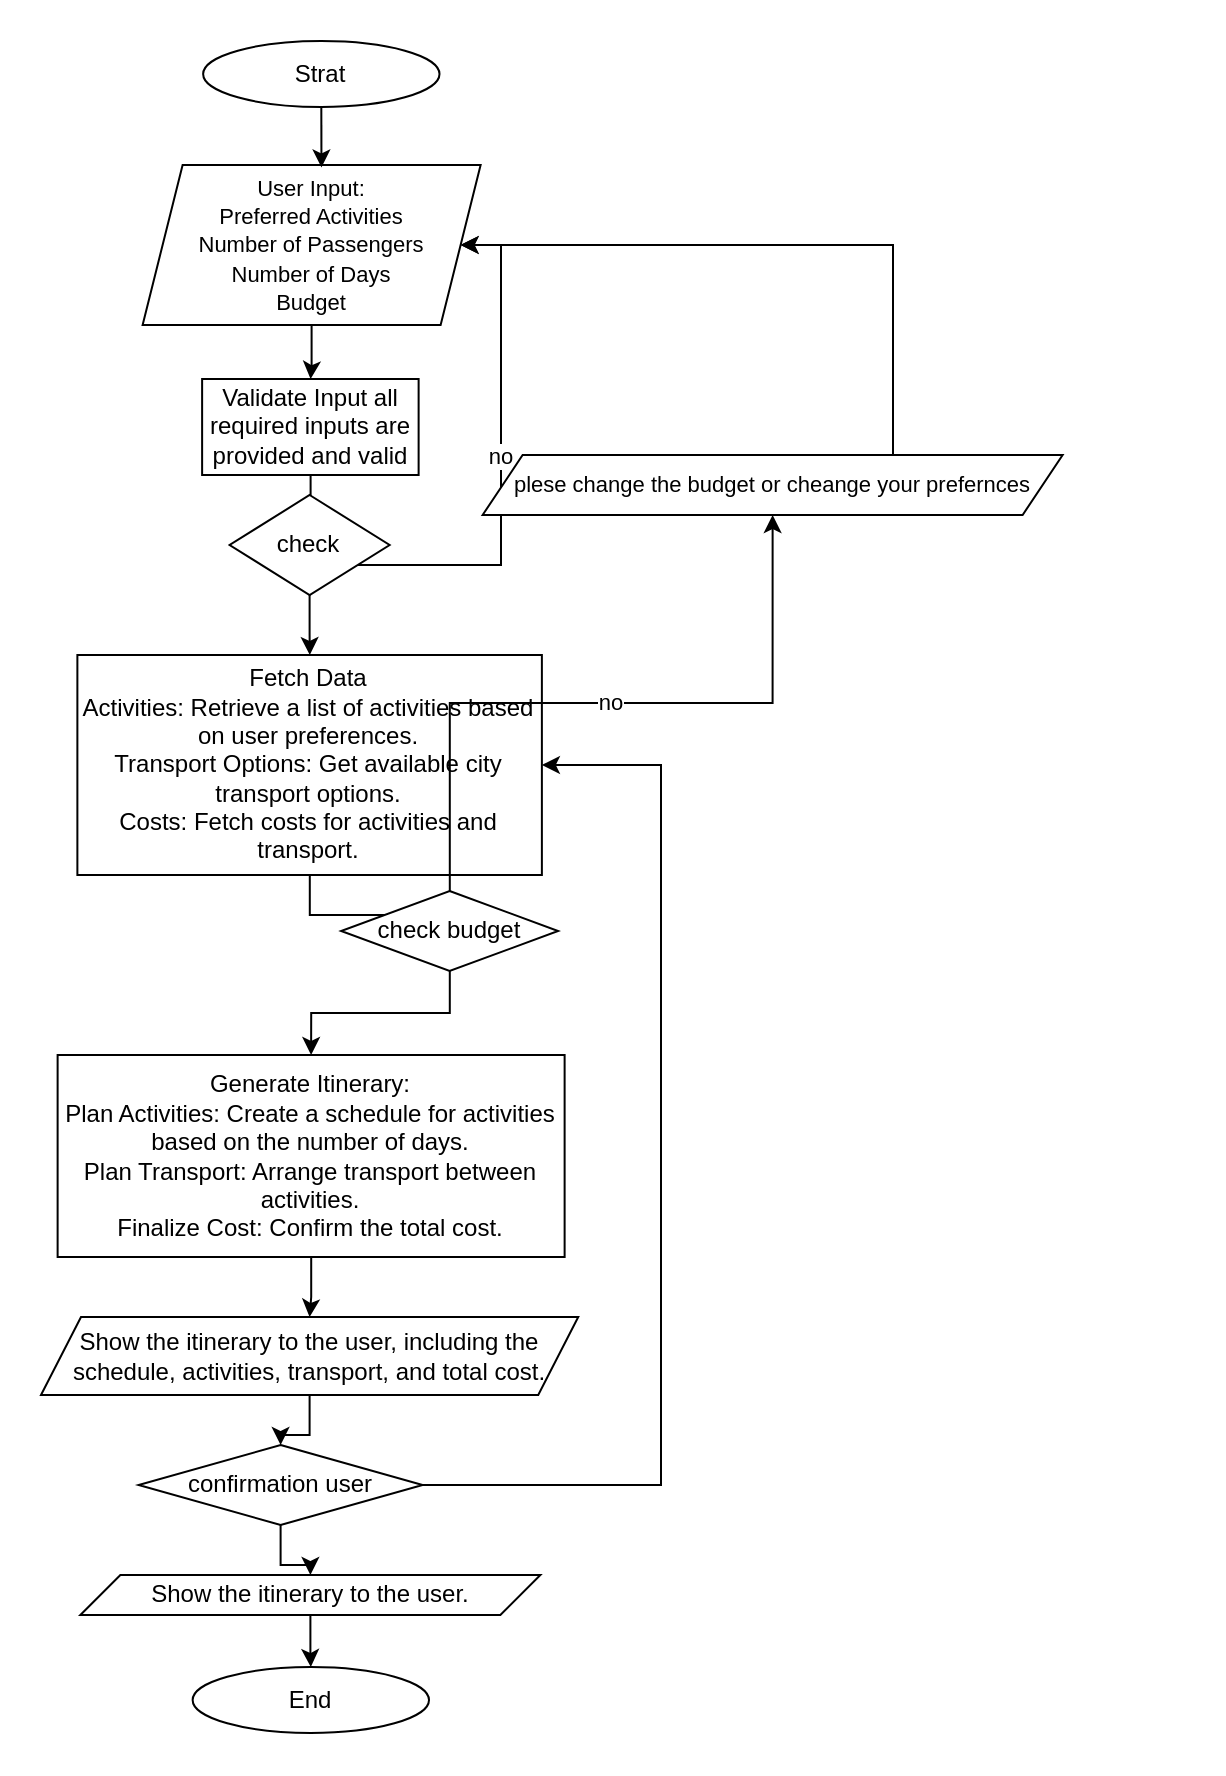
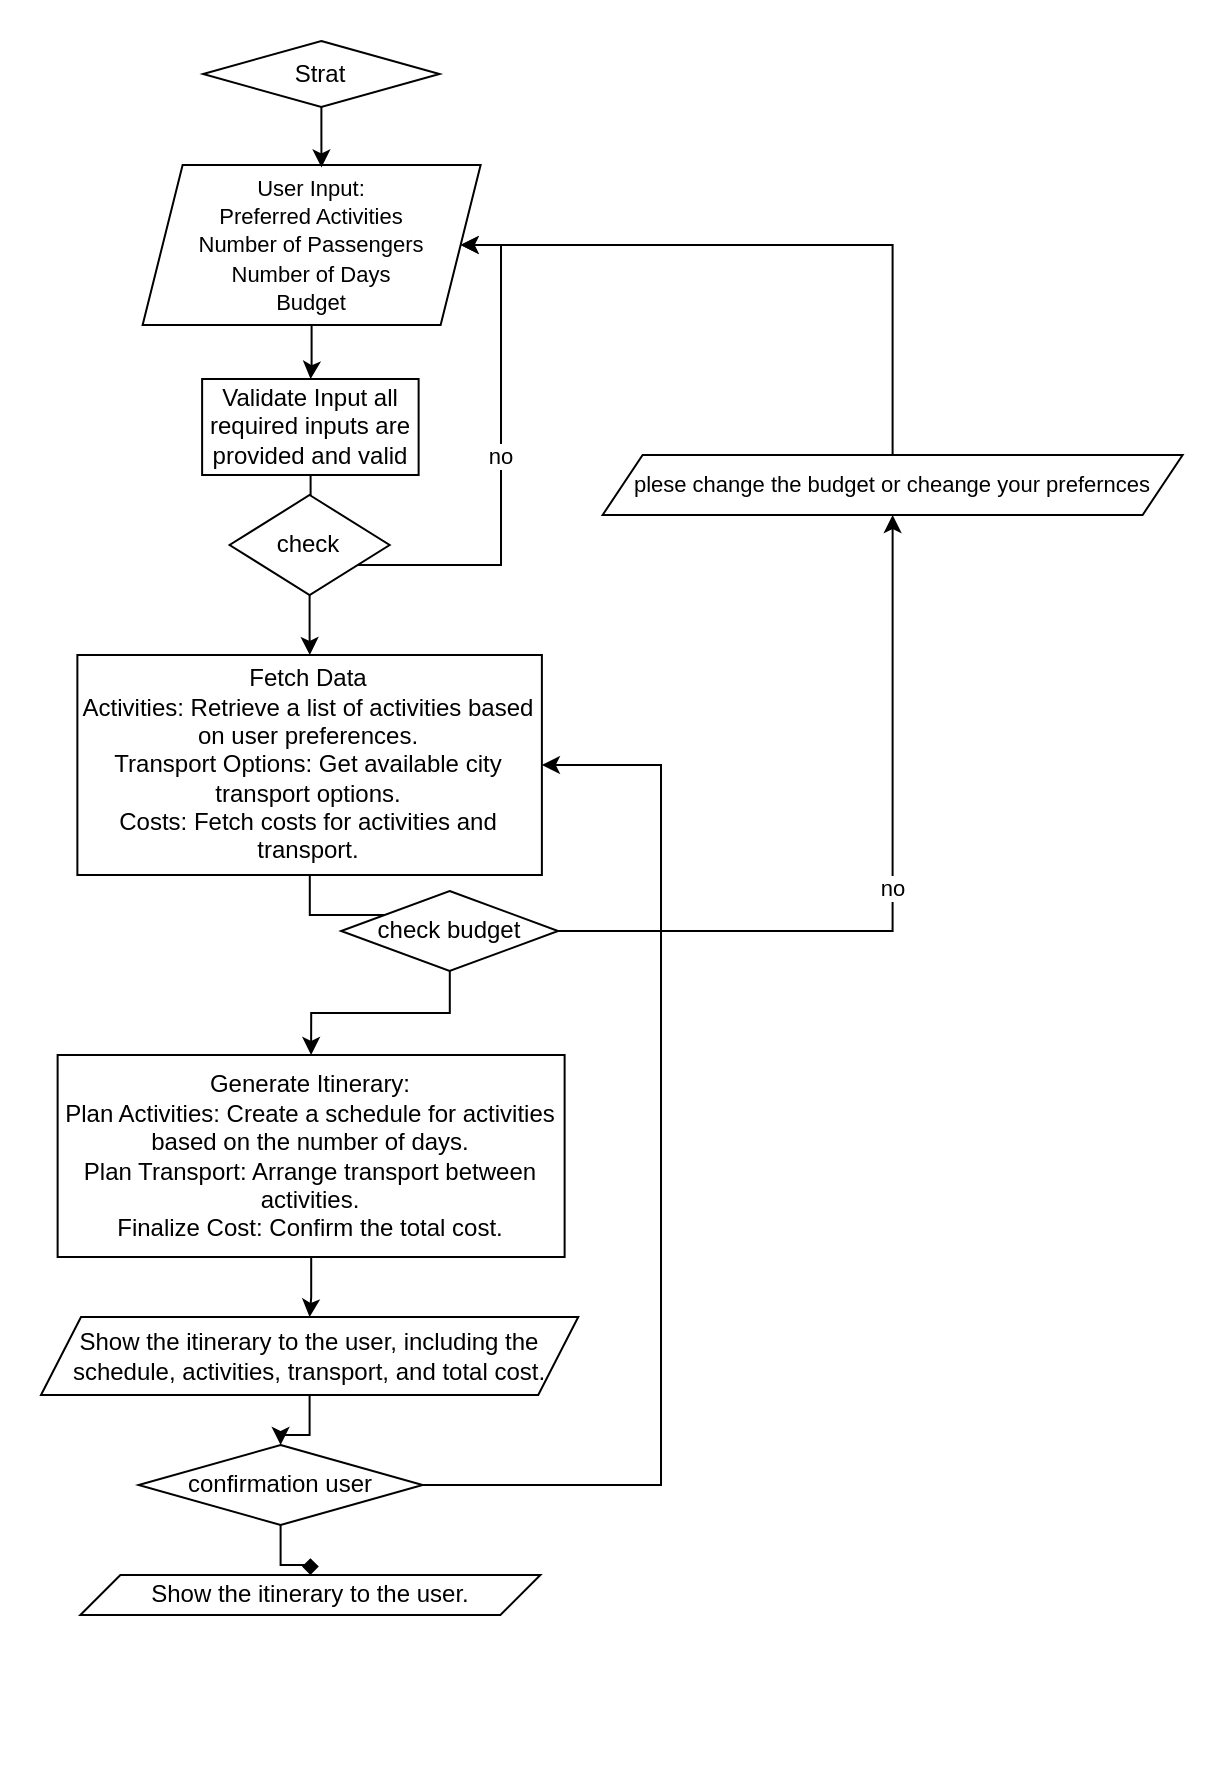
node "Strat": shape ellipse -> diamond
node "plese change the budget or cheange your prefernces": moved (773, 485) -> (893, 485)
edge "confirmation user" -> "Show the itinerary to the user.": arrowhead classic -> diamond
edge "Show the itinerary to the user." -> "End": removed
node "End": removed
